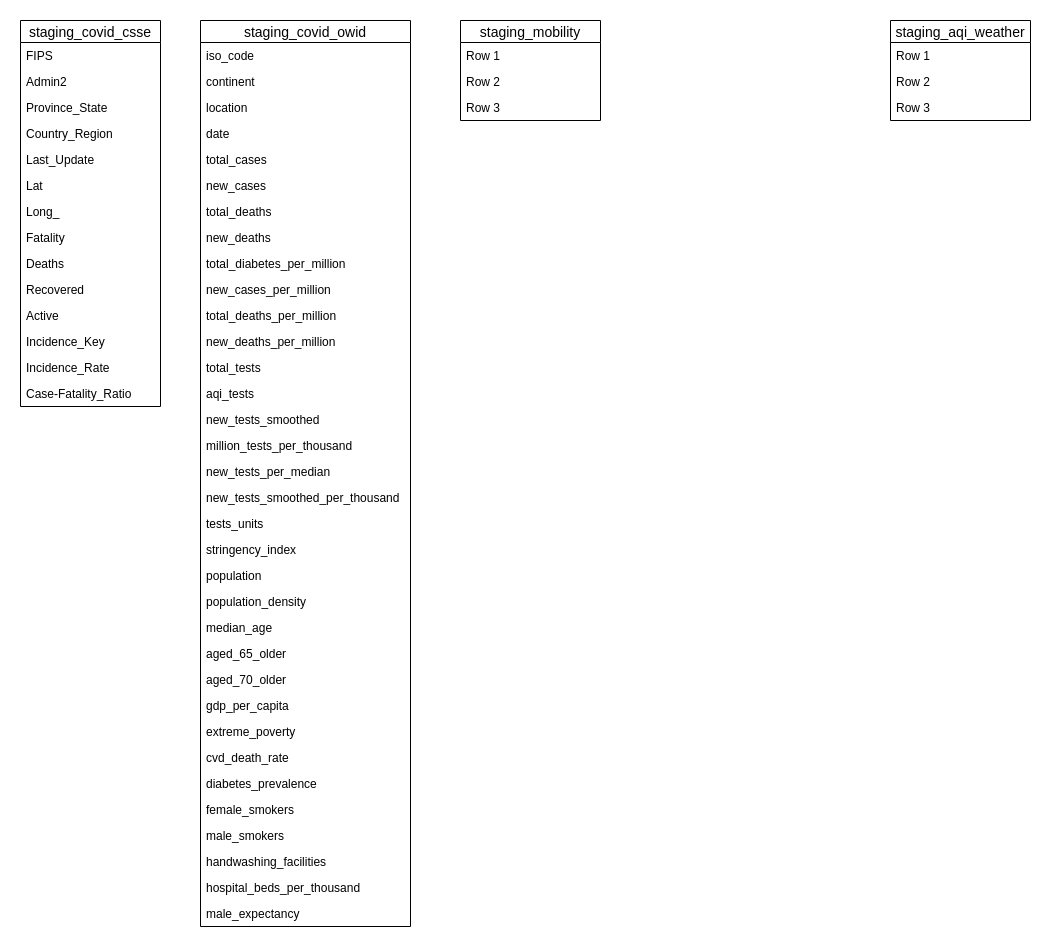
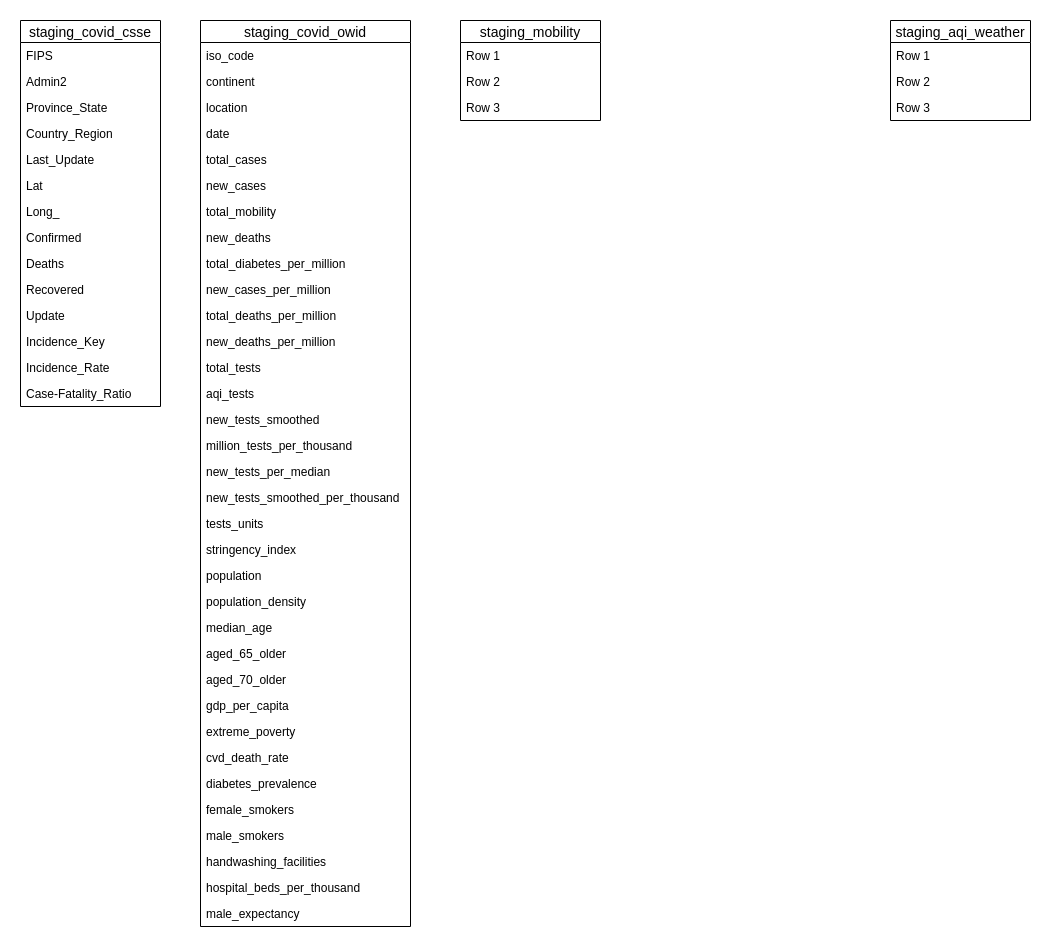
node "total_deaths": label "total_deaths" -> "total_mobility"
node "Fatality": label "Fatality" -> "Confirmed"
node "Active": label "Active" -> "Update"
